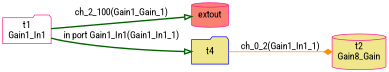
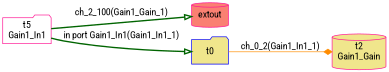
node "t1 Gain1_In1": label "t1 Gain1_In1" -> "t5 Gain1_In1"
node "t4": label "t4" -> "t0"
node "t2 Gain8_Gain": label "t2 Gain8_Gain" -> "t2 Gain1_Gain"
